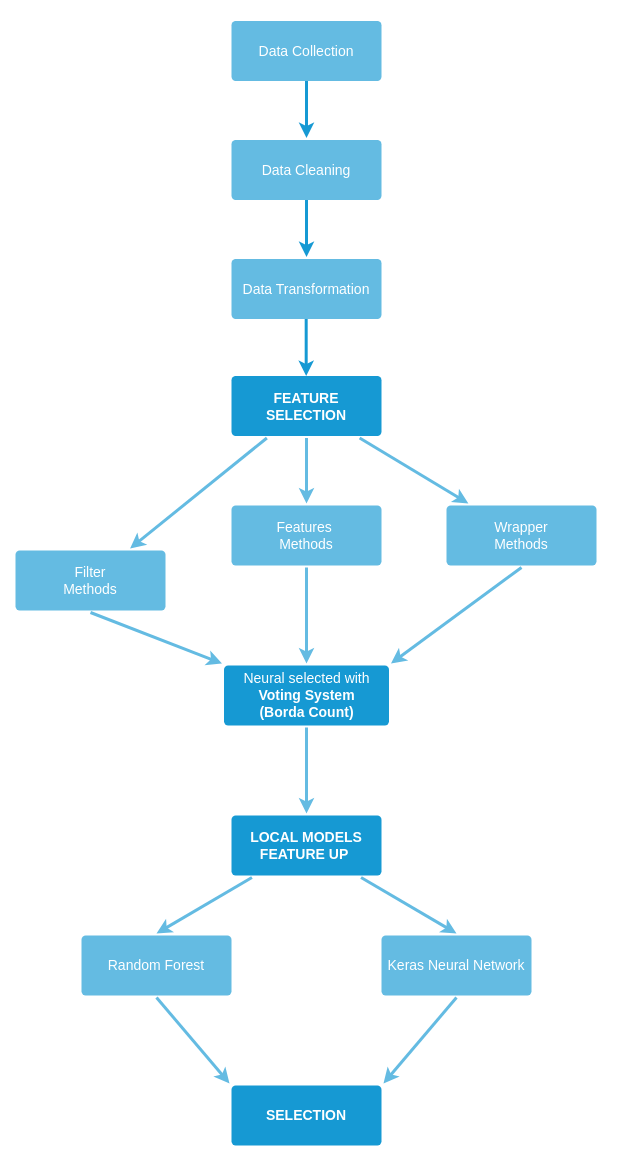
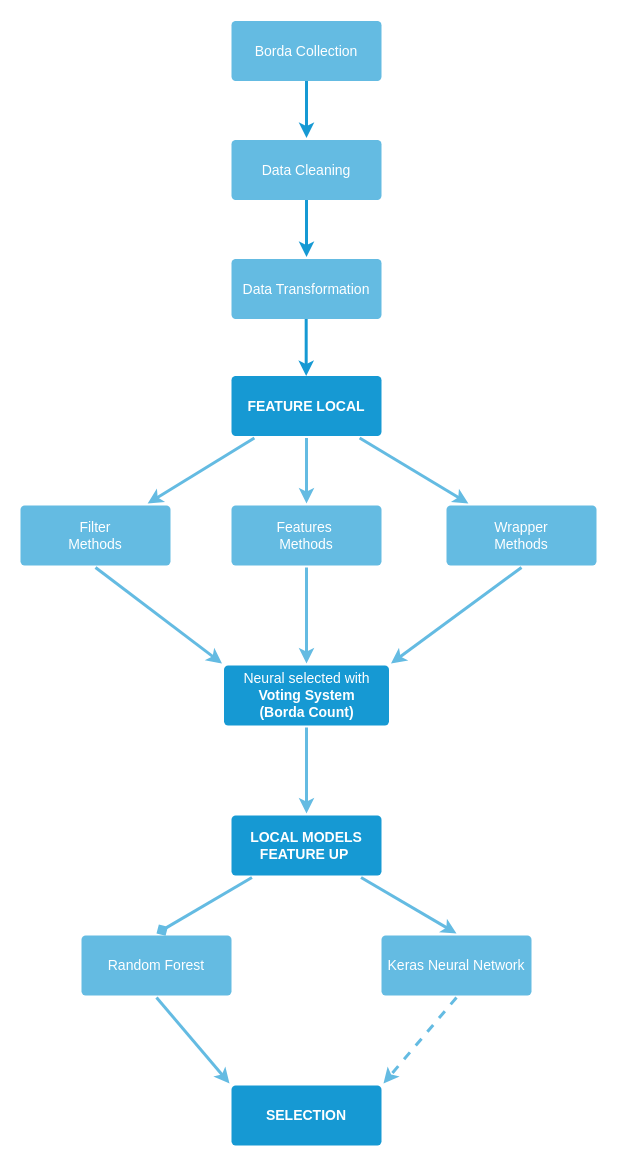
node "Data Collection": label "Data Collection" -> "Borda Collection"
node "FEATURE SELECTION": label "FEATURE SELECTION" -> "FEATURE LOCAL"
node "Filter Methods": moved (91, 581) -> (96, 536)
edge "LOCAL MODELS FEATURE UP" -> "Random Forest": arrowhead classic -> diamond
edge "Keras Neural Network" -> "SELECTION": style solid -> dashed
